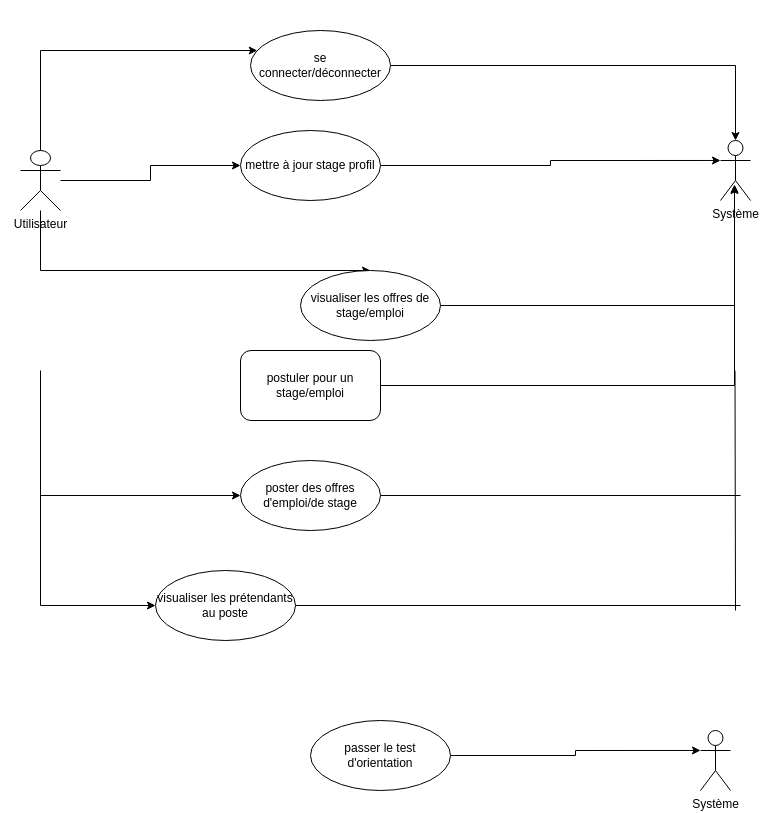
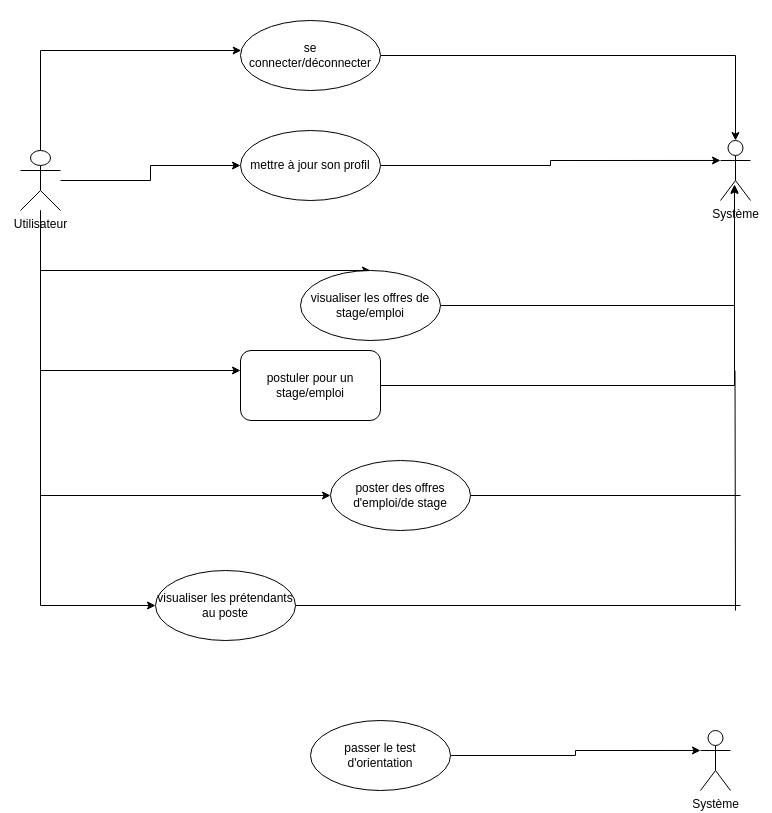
node "se connecter/déconnecter": moved (321, 66) -> (311, 56)
node "mettre à jour stage profil": label "mettre à jour stage profil" -> "mettre à jour son profil"
edge "Utilisateur" -> "postuler pour un stage/emploi": added
node "poster des offres d'emploi/de stage": moved (311, 496) -> (401, 496)
